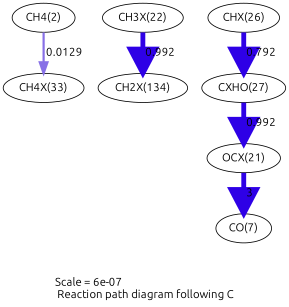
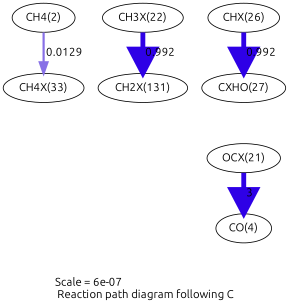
edge "CHX(26)" -> "CXHO(27)": label " 0.792" -> " 0.992"
node "CH2X(134)": label "CH2X(134)" -> "CH2X(131)"
edge "CXHO(27)" -> "OCX(21)": removed, label "0.992"
node "CO(7)": label "CO(7)" -> "CO(4)"
